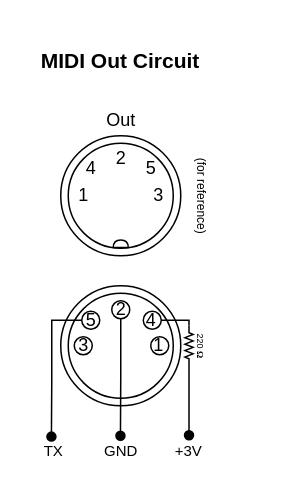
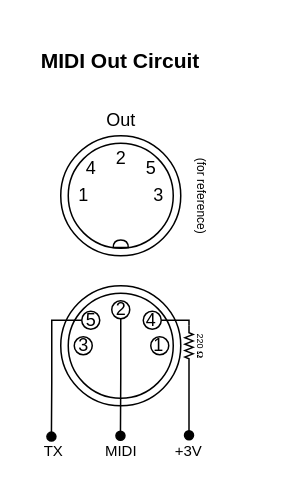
node "GND": label "GND" -> "MIDI"
